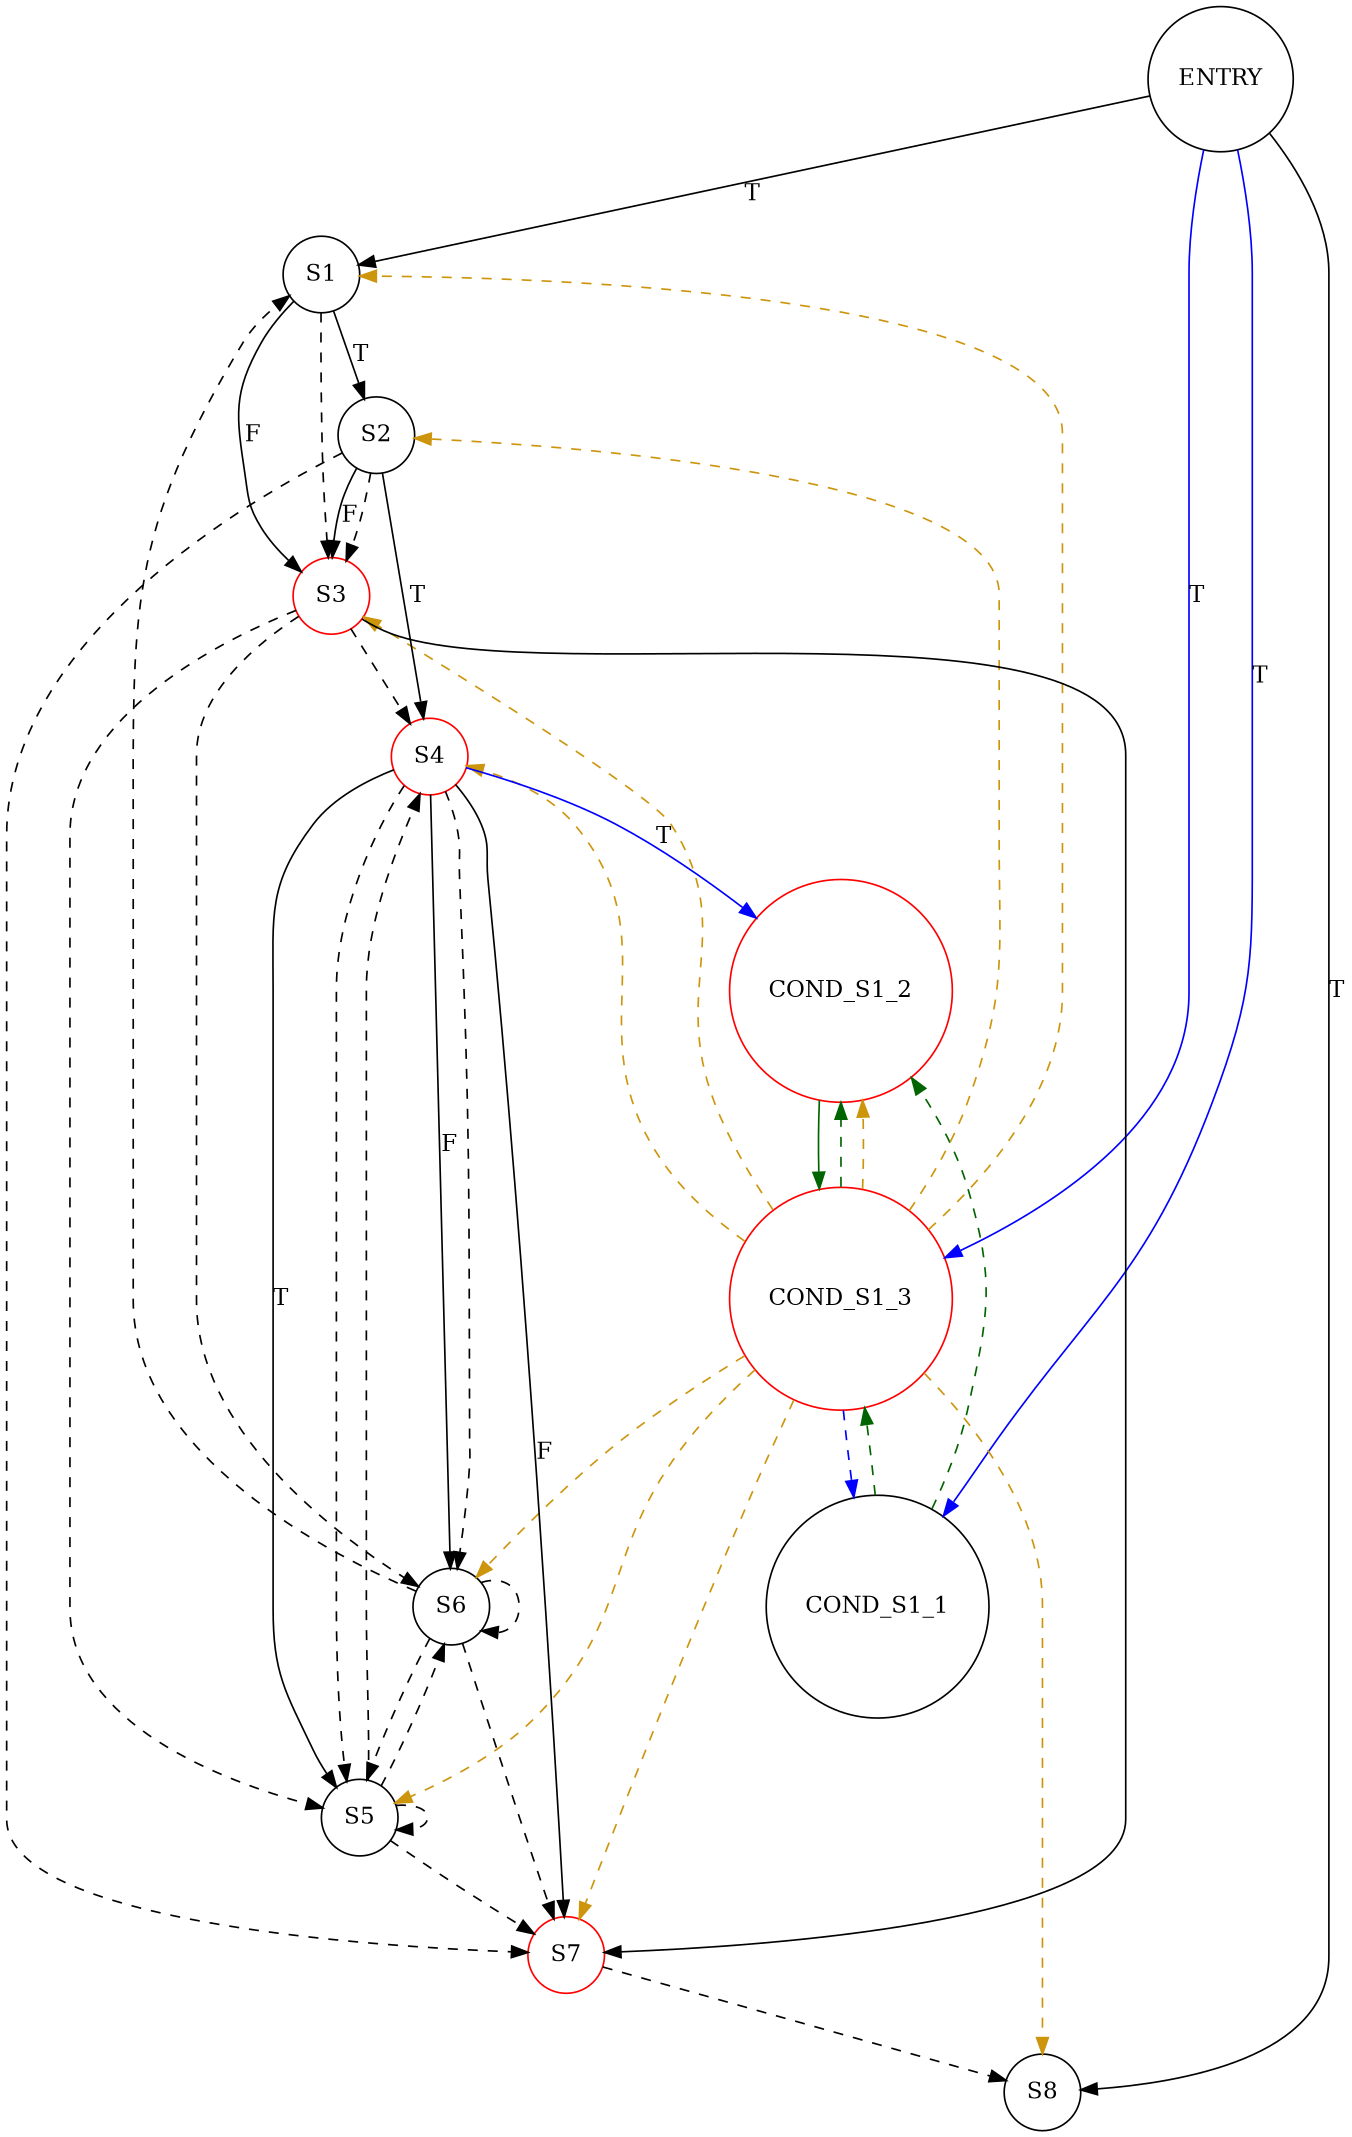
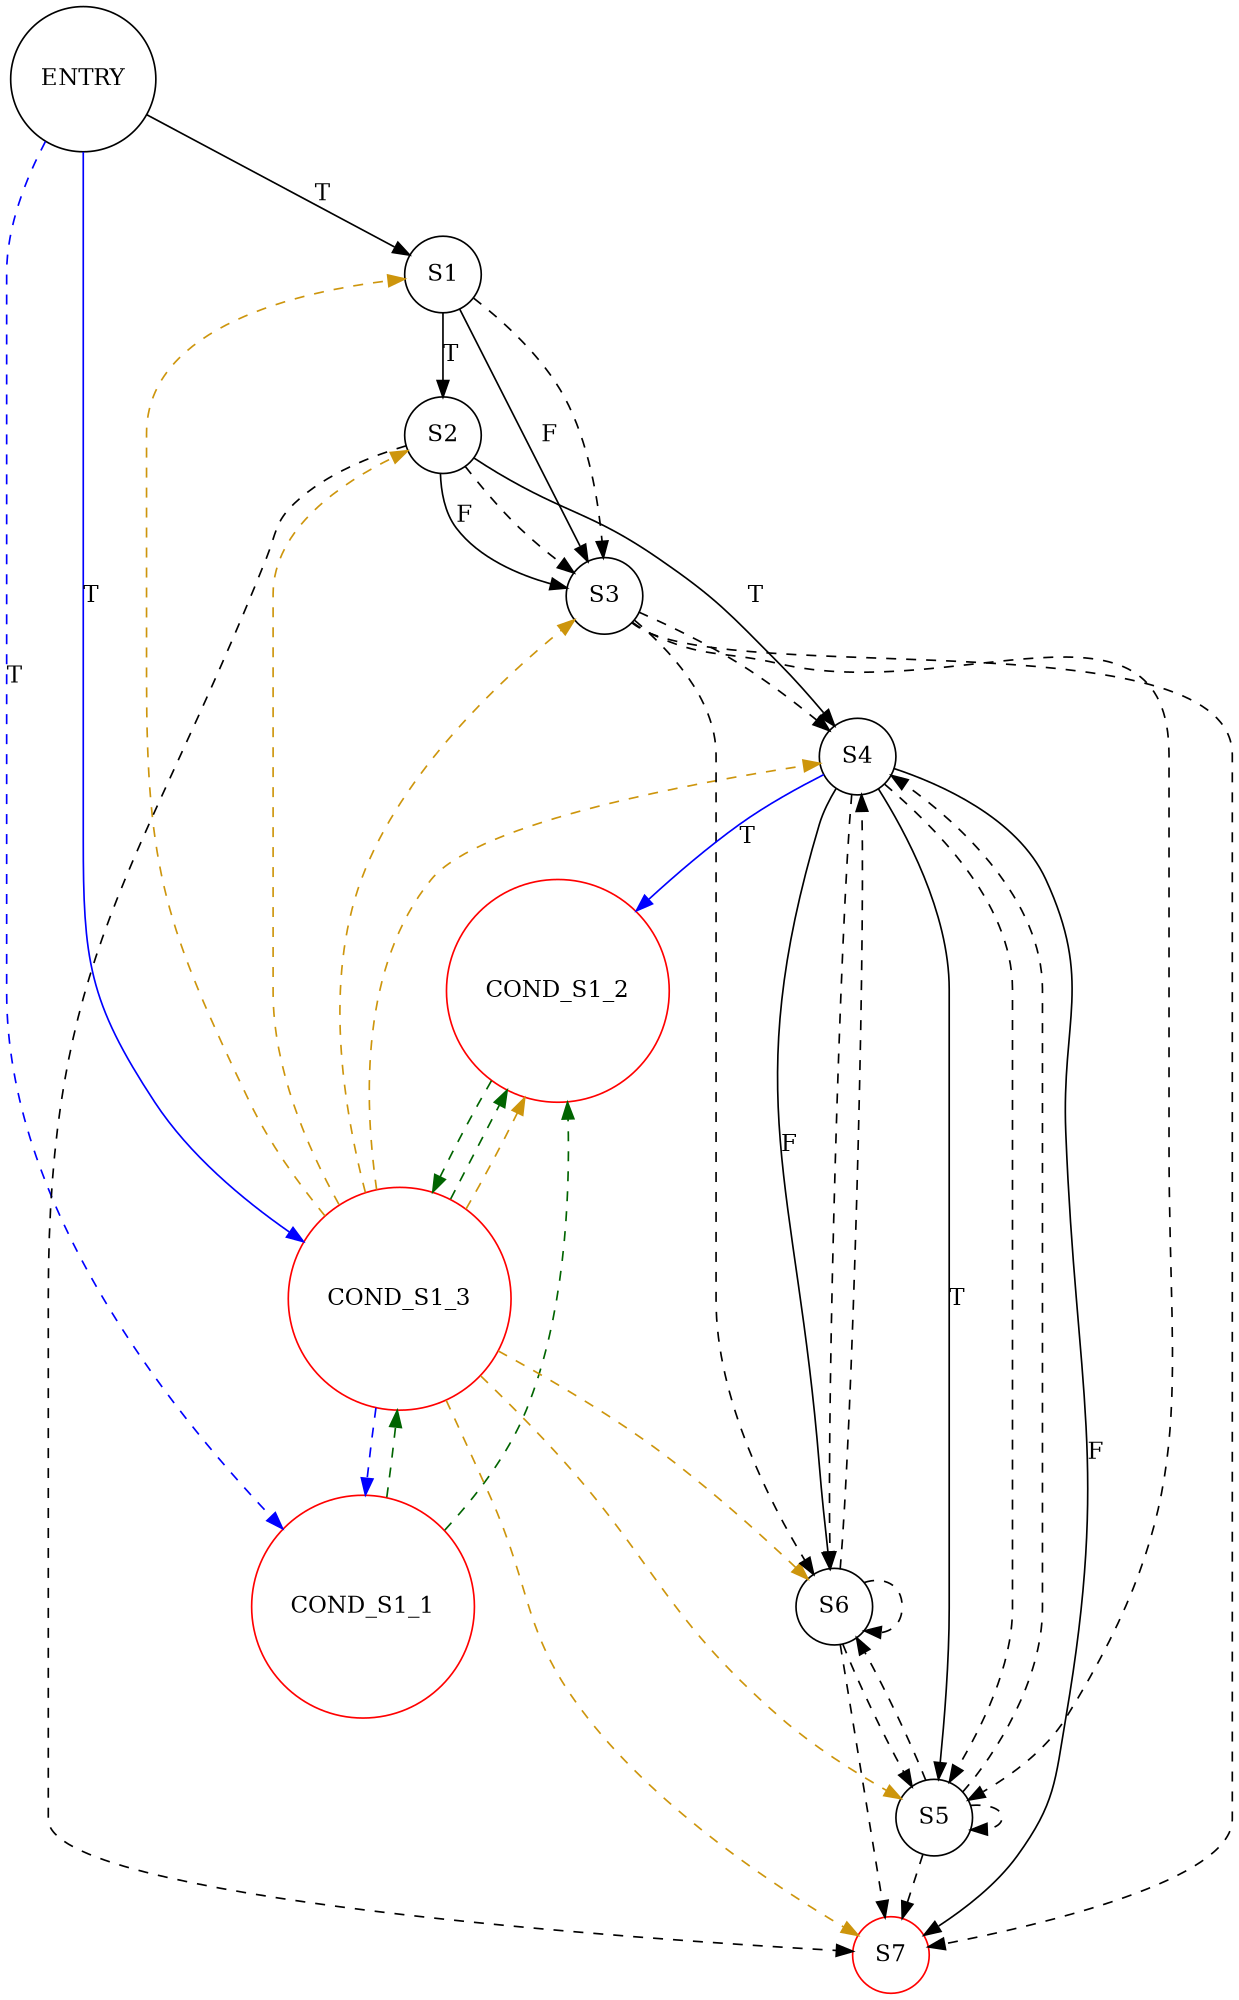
node "S3": color red -> black
node "S4": color red -> black
edge "ENTRY" -> "COND_S1_1": style solid -> dashed
edge "S6" -> "S1": now "S6" -> "S4"
edge "COND_S1_2" -> "COND_S1_3": style solid -> dashed
edge "S3" -> "S7": style solid -> dashed
node "COND_S1_1": color black -> red
node "S8": removed
